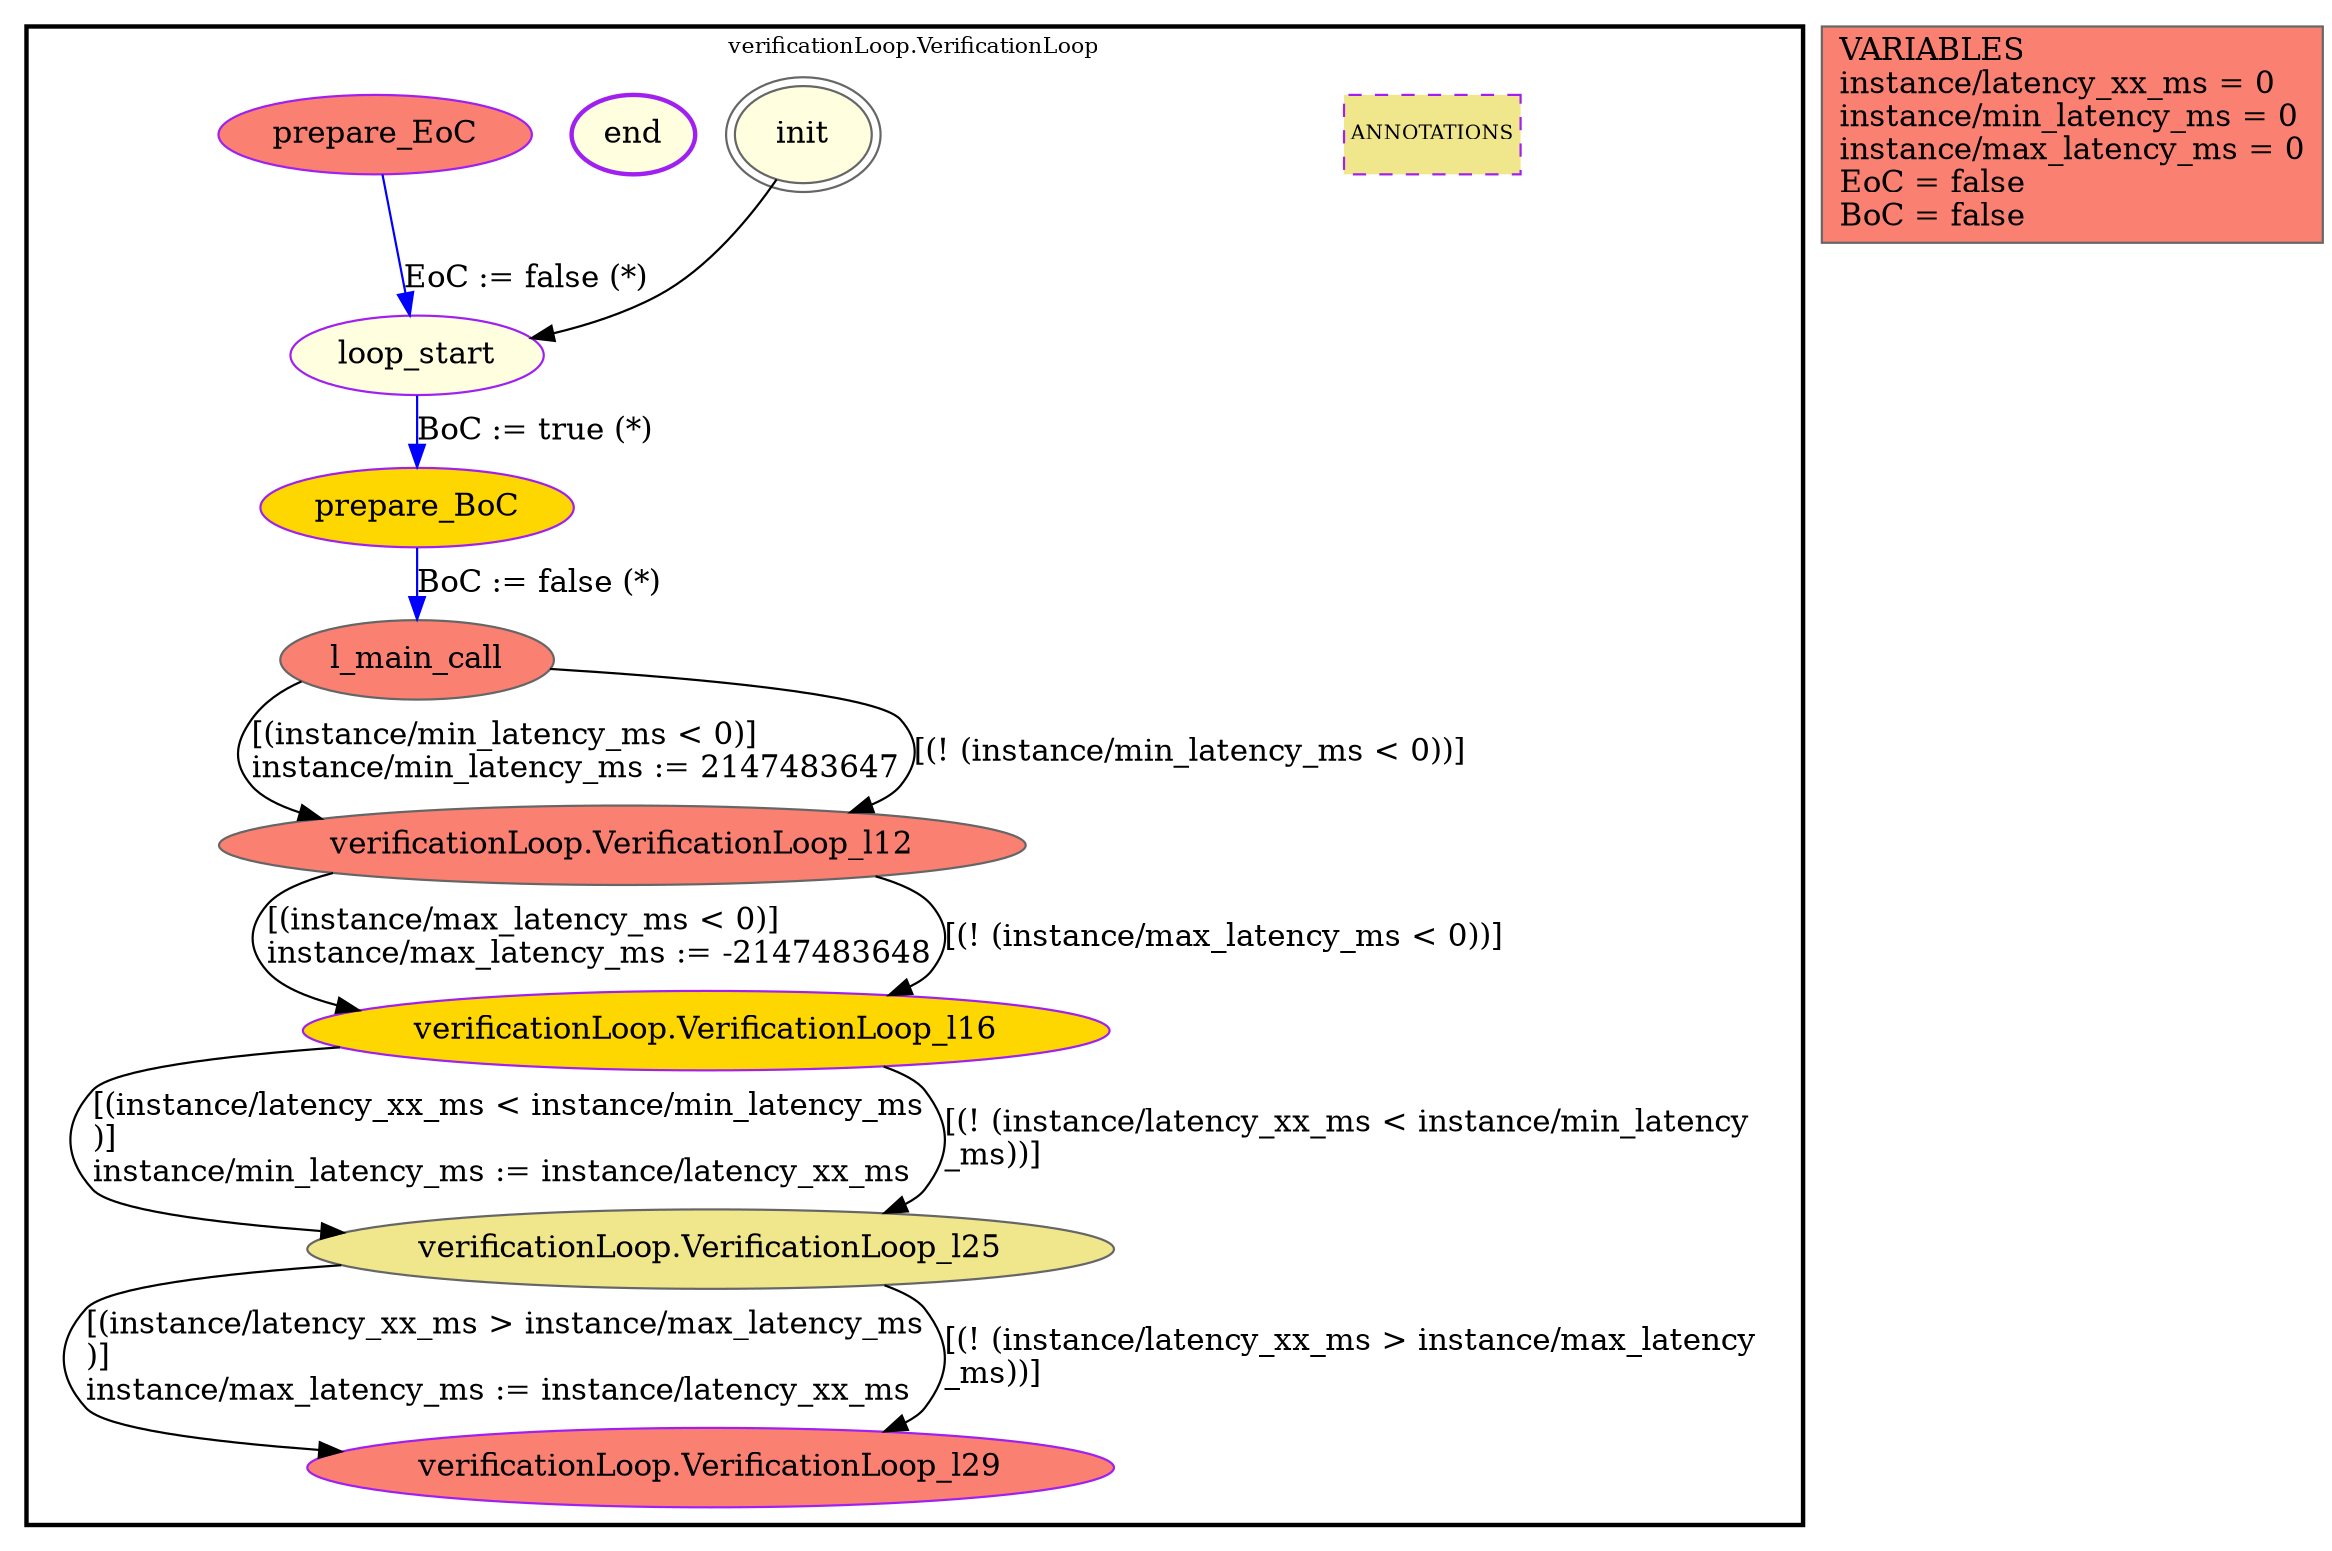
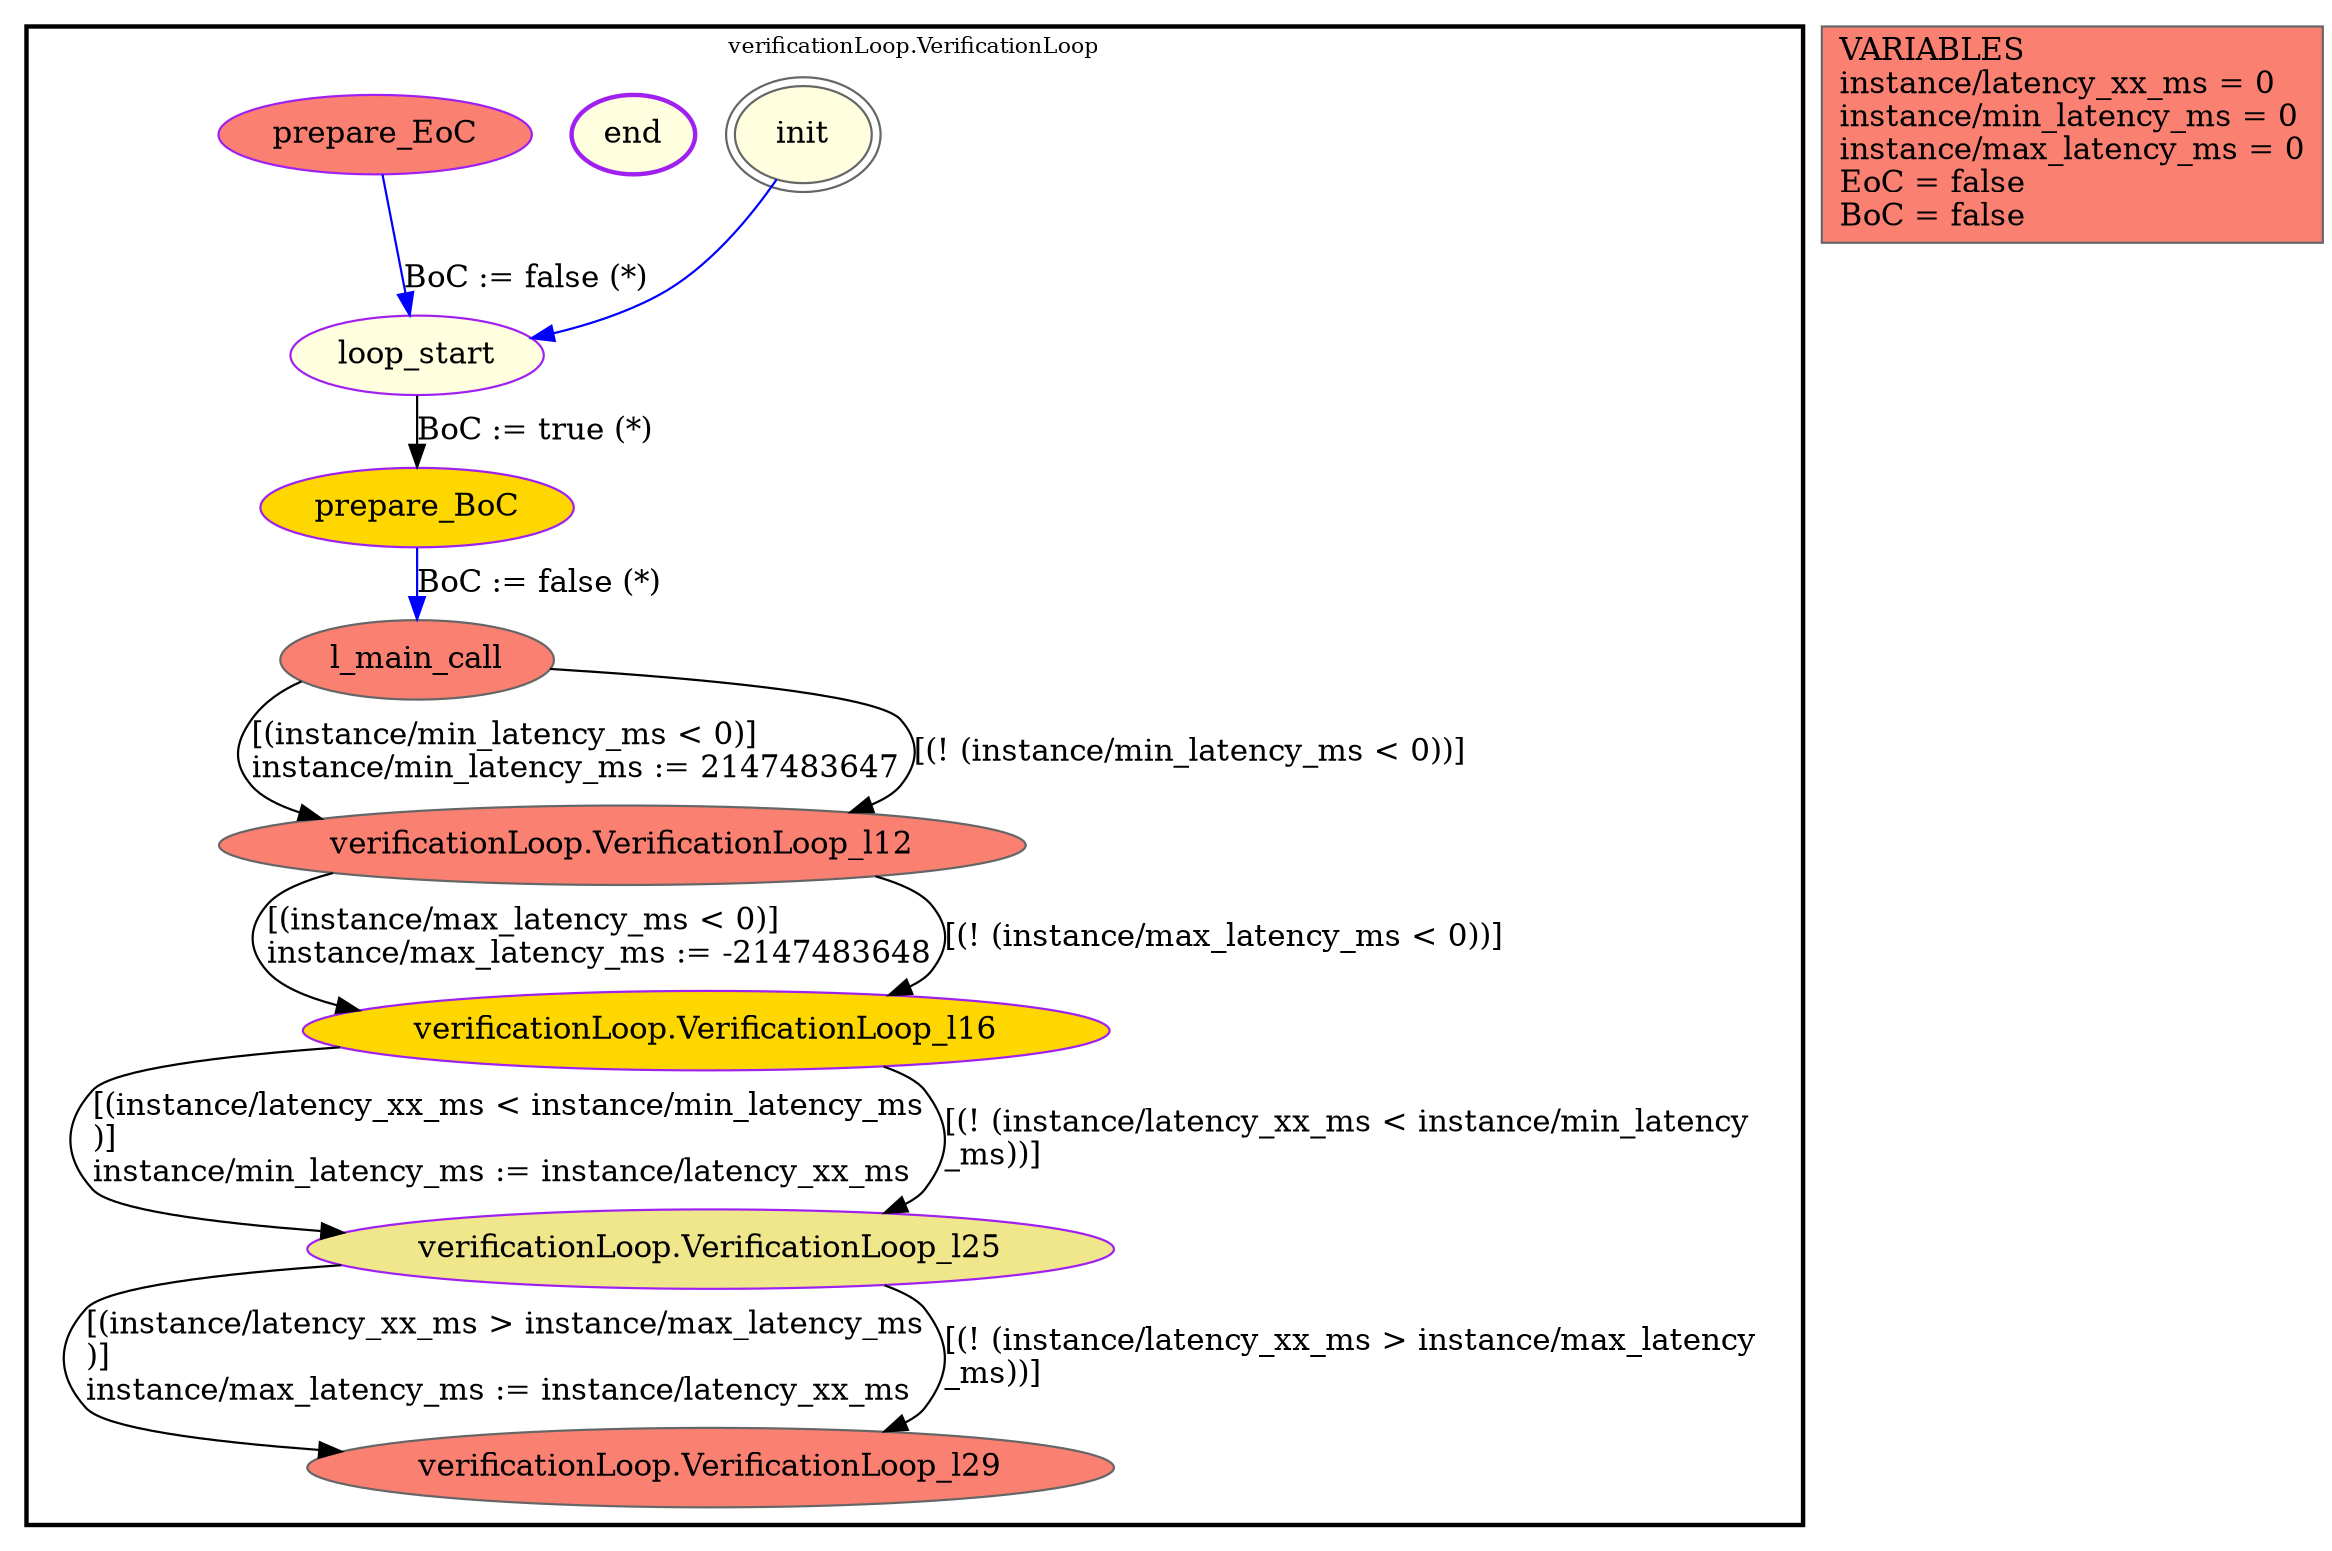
node "ANNOTATIONS": removed
edge "prepare_EoC" -> "loop_start": label "EoC := false (*)" -> "BoC := false (*)"
edge "init" -> "loop_start": color black -> blue
edge "loop_start" -> "prepare_BoC": color blue -> black
node "verificationLoop.VerificationLoop_l25": color gray40 -> purple
node "verificationLoop.VerificationLoop_l29": color purple -> gray40
